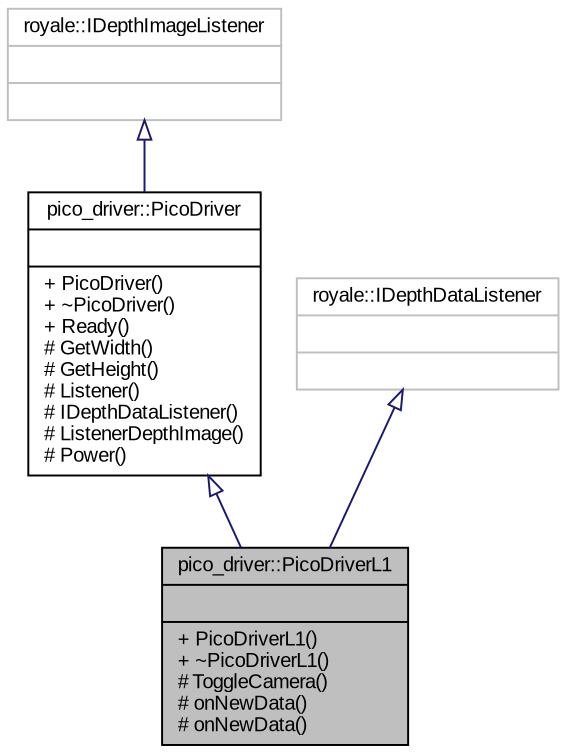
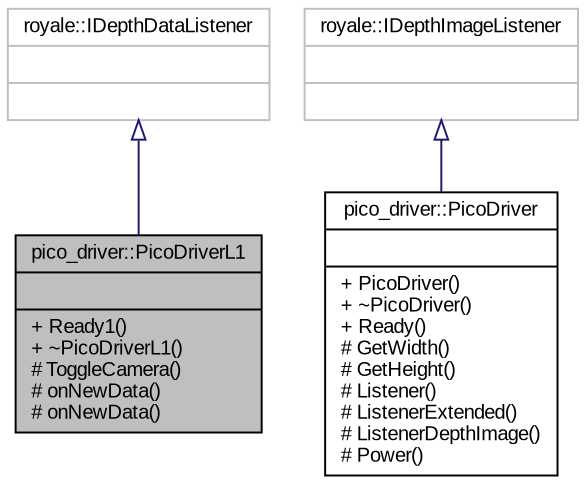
node "pico_driver::PicoDriver": text "# IDepthDataListener()" -> "# ListenerExtended()"
edge "pico_driver::PicoDriverL1" -> "pico_driver::PicoDriver": removed
node "pico_driver::PicoDriverL1": text "+ PicoDriverL1()" -> "+ Ready1()"
